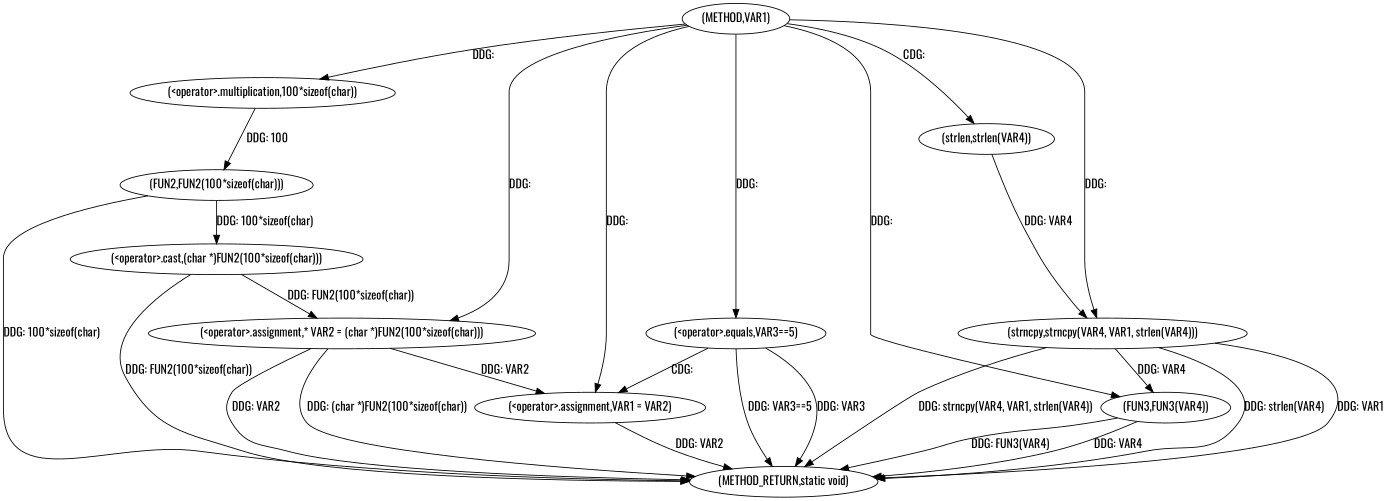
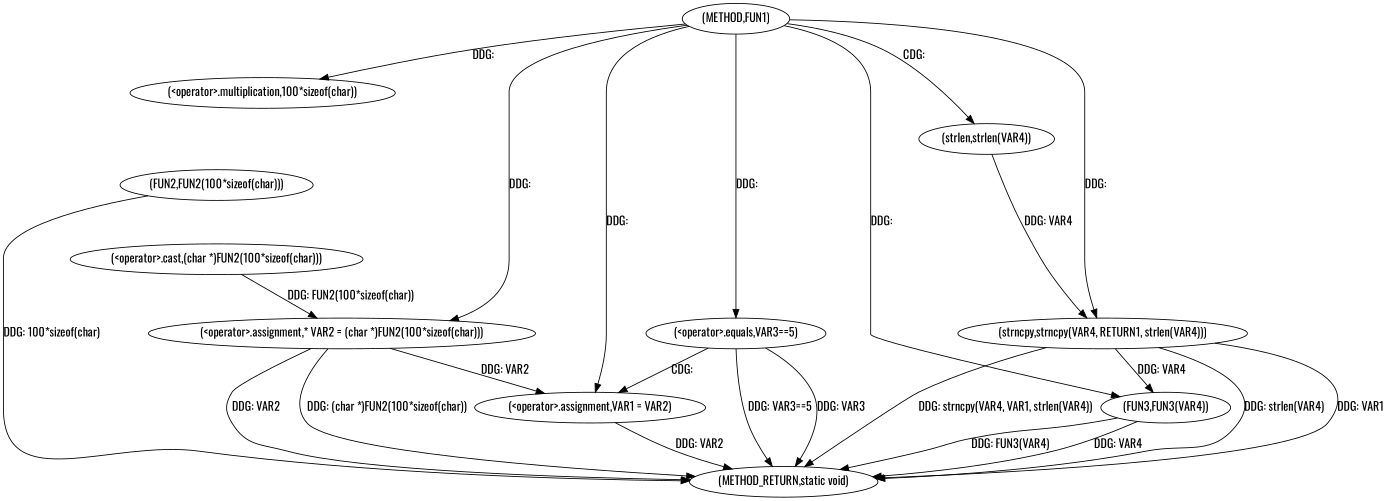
node "(METHOD,VAR1)": label "(METHOD,VAR1)" -> "(METHOD,FUN1)"
edge "(<operator>.multiplication,100*sizeof(char))" -> "(FUN2,FUN2(100*sizeof(char)))": removed, label "DDG: 100"
edge "(FUN2,FUN2(100*sizeof(char)))" -> "(<operator>.cast,(char *)FUN2(100*sizeof(char)))": removed, label "DDG: 100*sizeof(char)"
node "(strncpy,strncpy(VAR4, VAR1, strlen(VAR4)))": label "(strncpy,strncpy(VAR4, VAR1, strlen(VAR4)))" -> "(strncpy,strncpy(VAR4, RETURN1, strlen(VAR4)))"
edge "(<operator>.cast,(char *)FUN2(100*sizeof(char)))" -> "(METHOD_RETURN,static void)": removed, label "DDG: FUN2(100*sizeof(char))"
